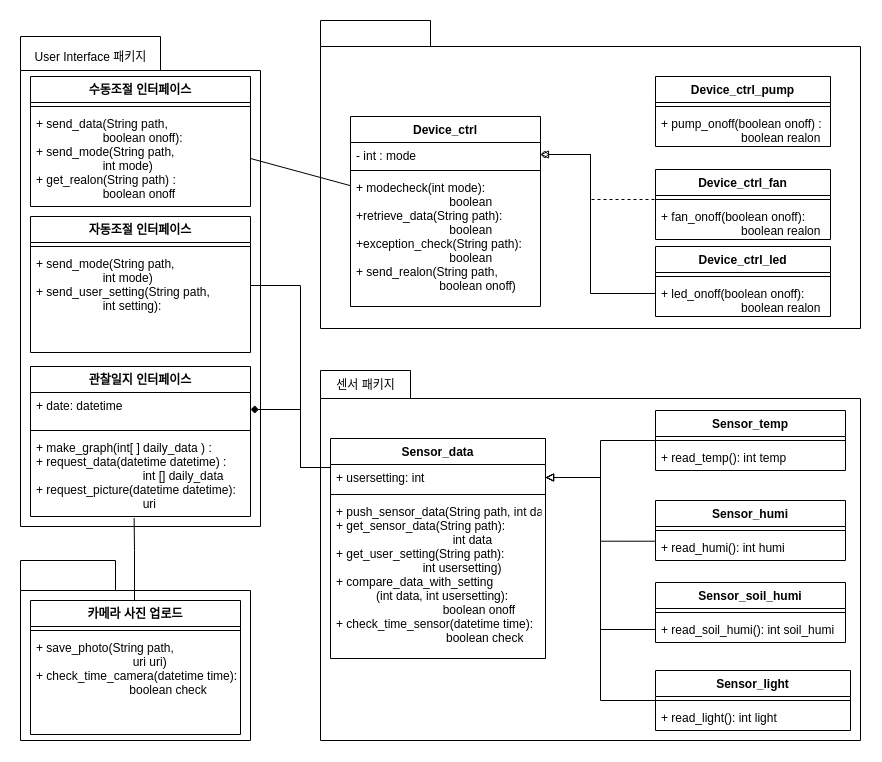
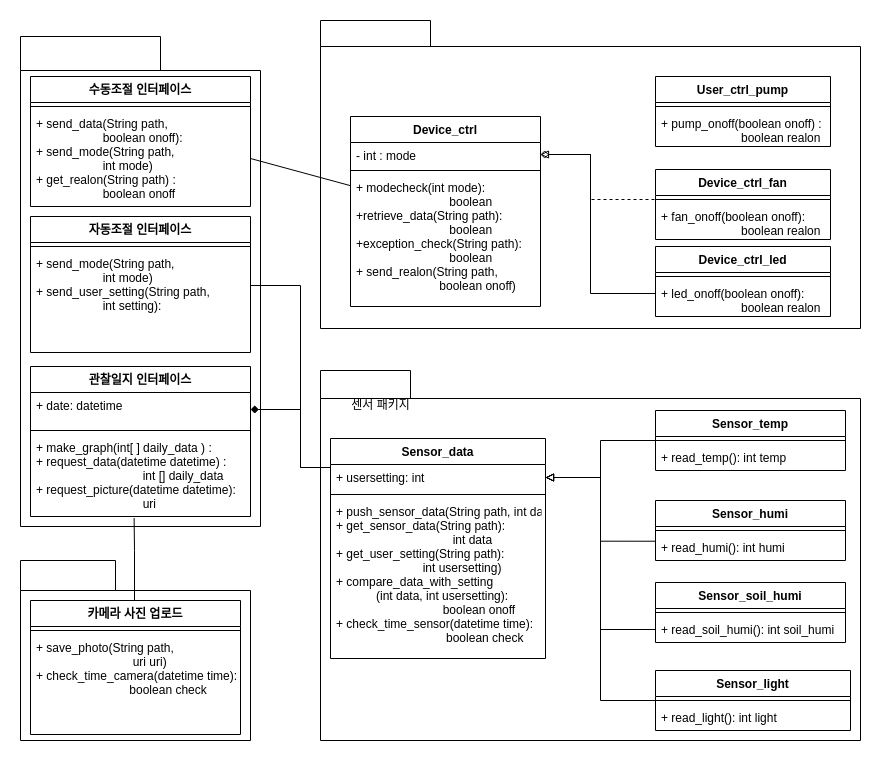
node "User Interface 패키지": removed
node "Device_ctrl_pump": label "Device_ctrl_pump" -> "User_ctrl_pump"
node "센서 패키지": moved (366, 386) -> (381, 406)
